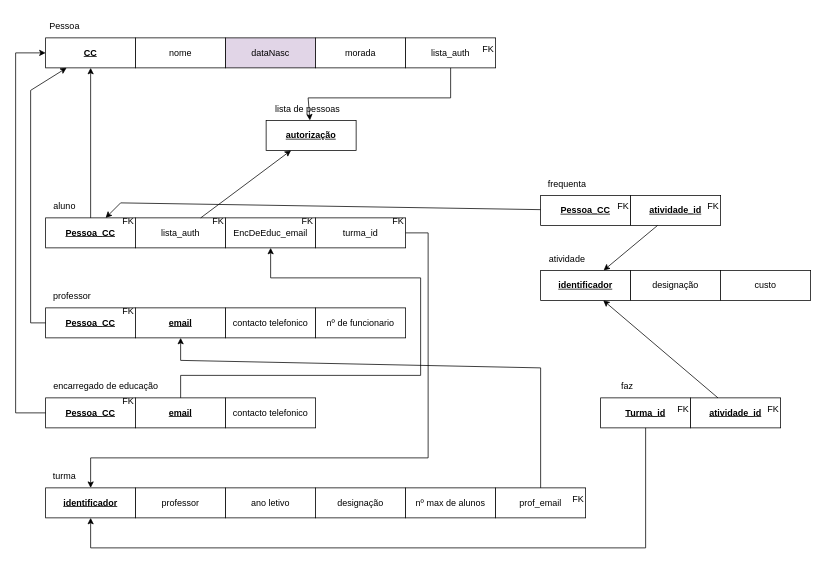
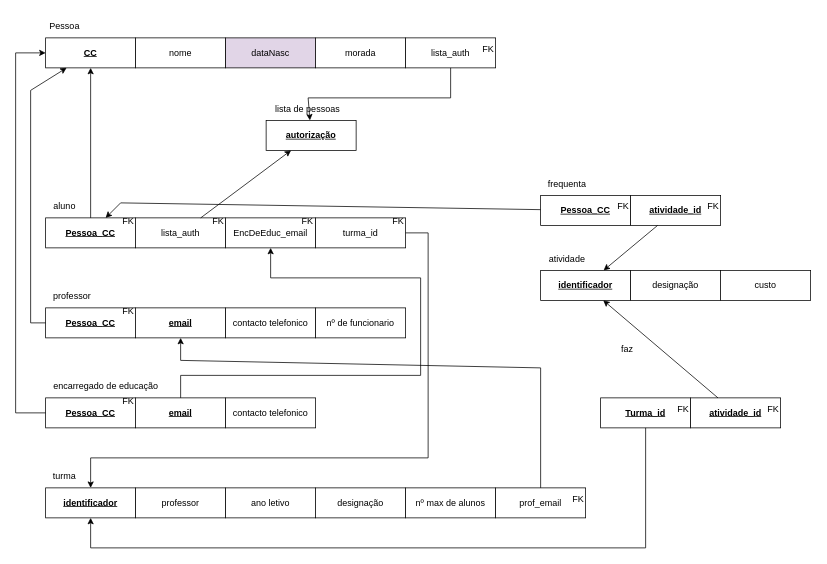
node "faz": moved (627, 387) -> (627, 349)
